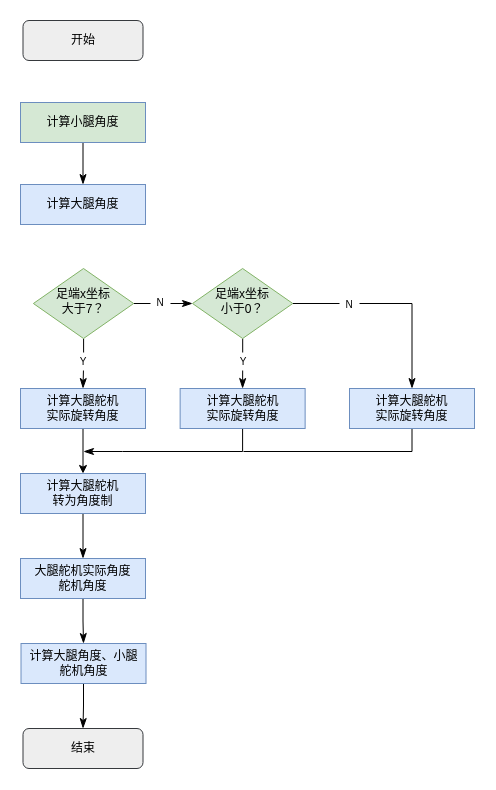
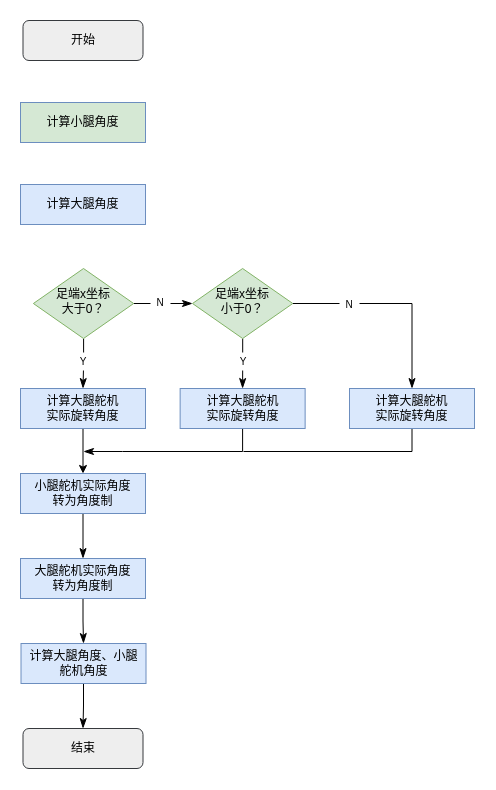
edge "计算小腿角度" -> "计算大腿角度": removed
node "足端x坐标 大于7？": label "足端x坐标 大于7？" -> "足端x坐标 大于0？"
node "计算大腿舵机 转为角度制": label "计算大腿舵机 转为角度制" -> "小腿舵机实际角度 转为角度制"
node "大腿舵机实际角度 舵机角度": label "大腿舵机实际角度 舵机角度" -> "大腿舵机实际角度 转为角度制"
